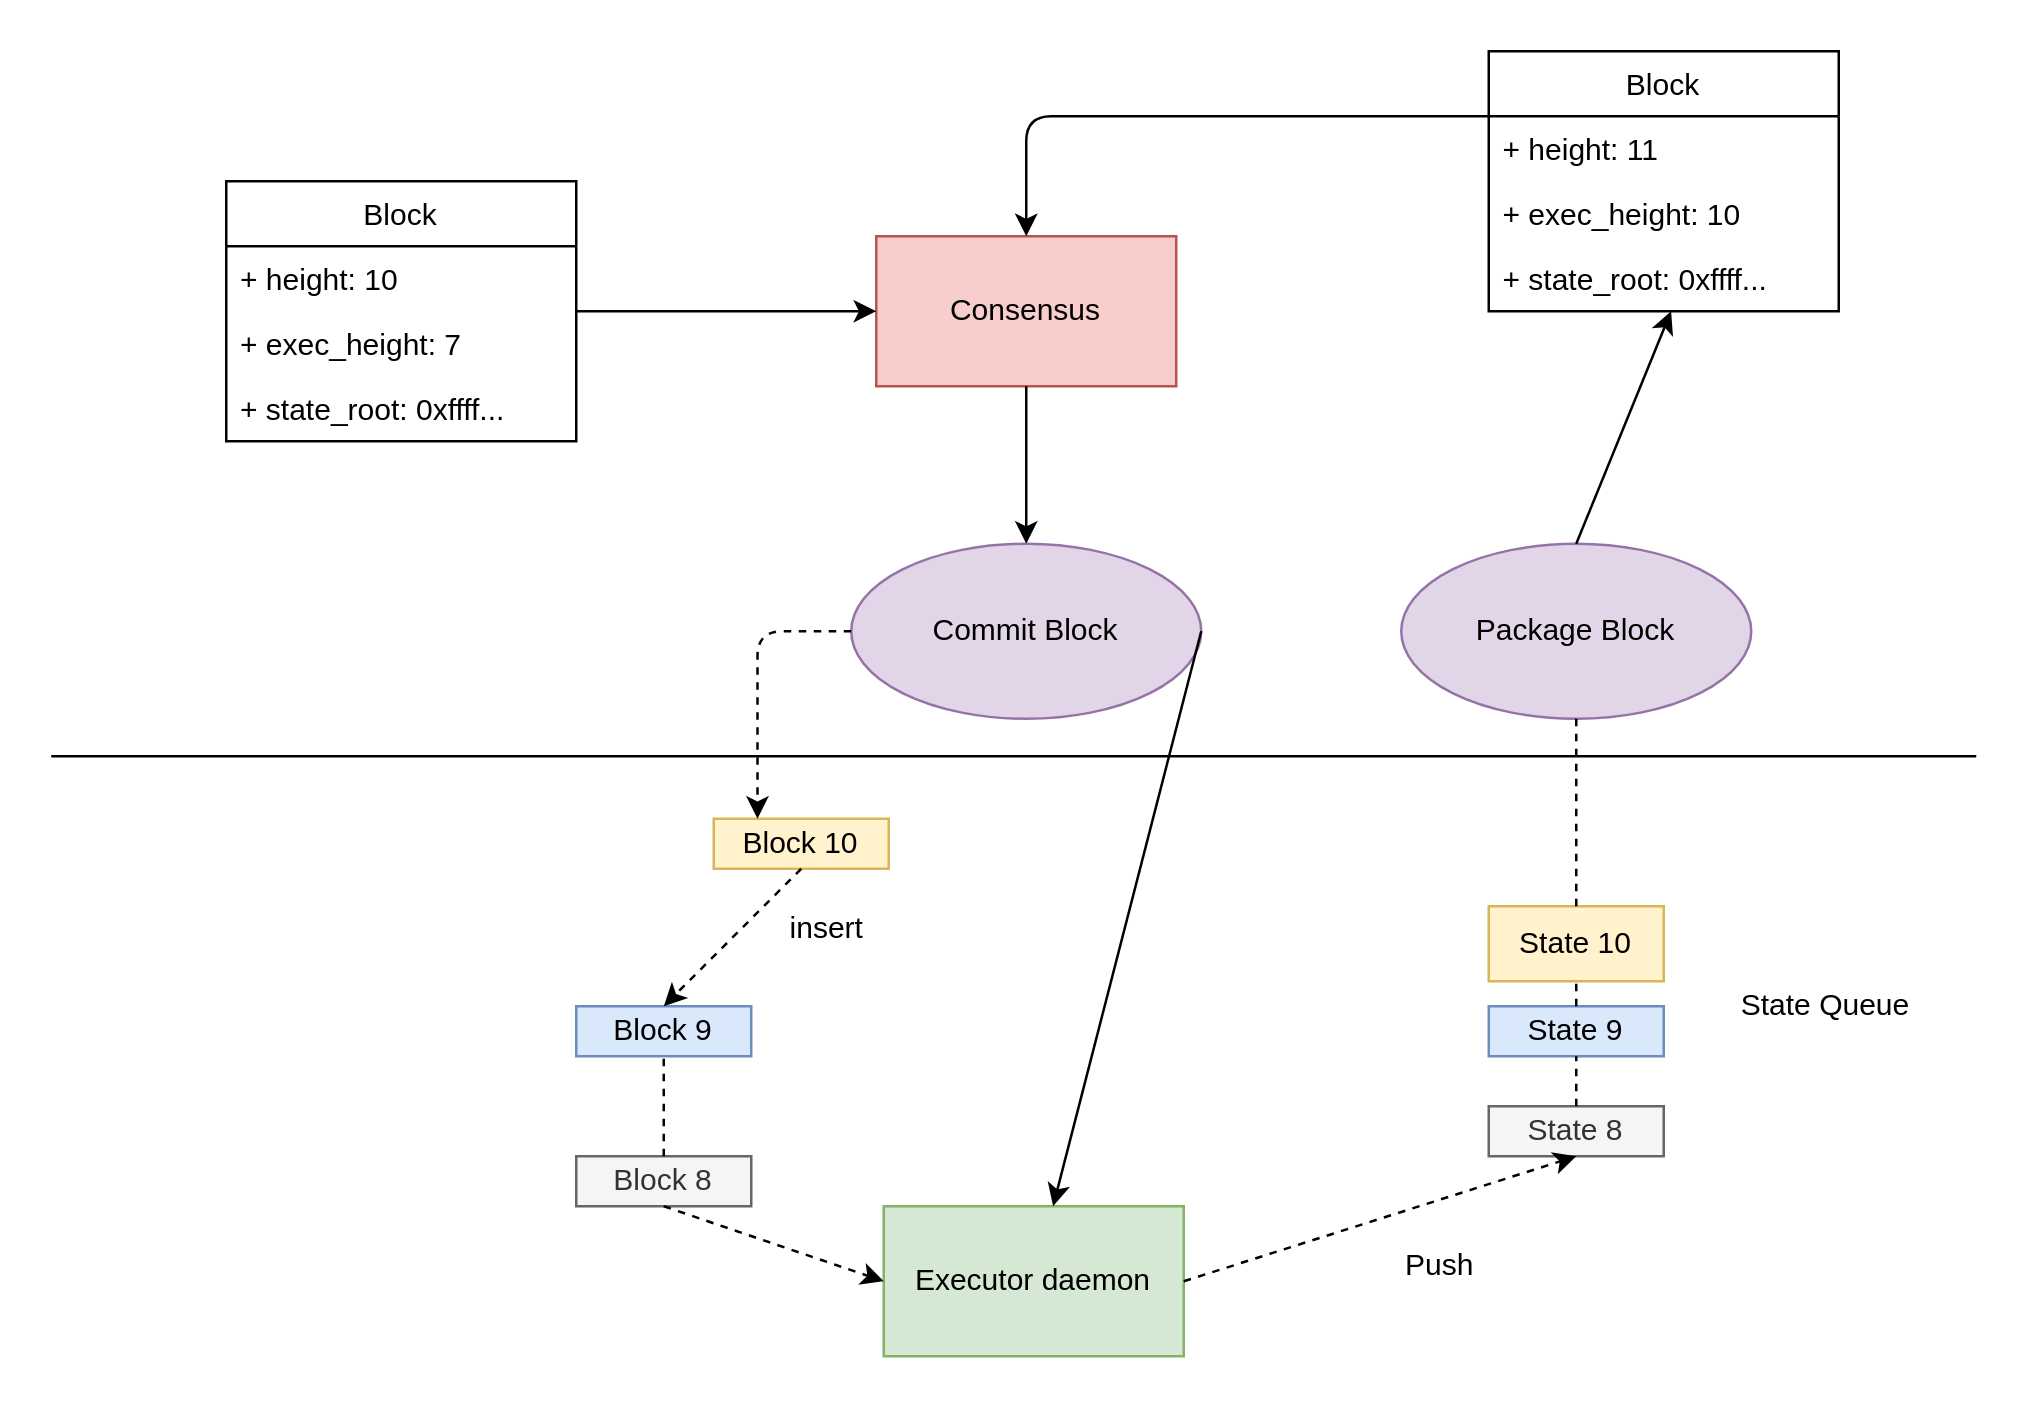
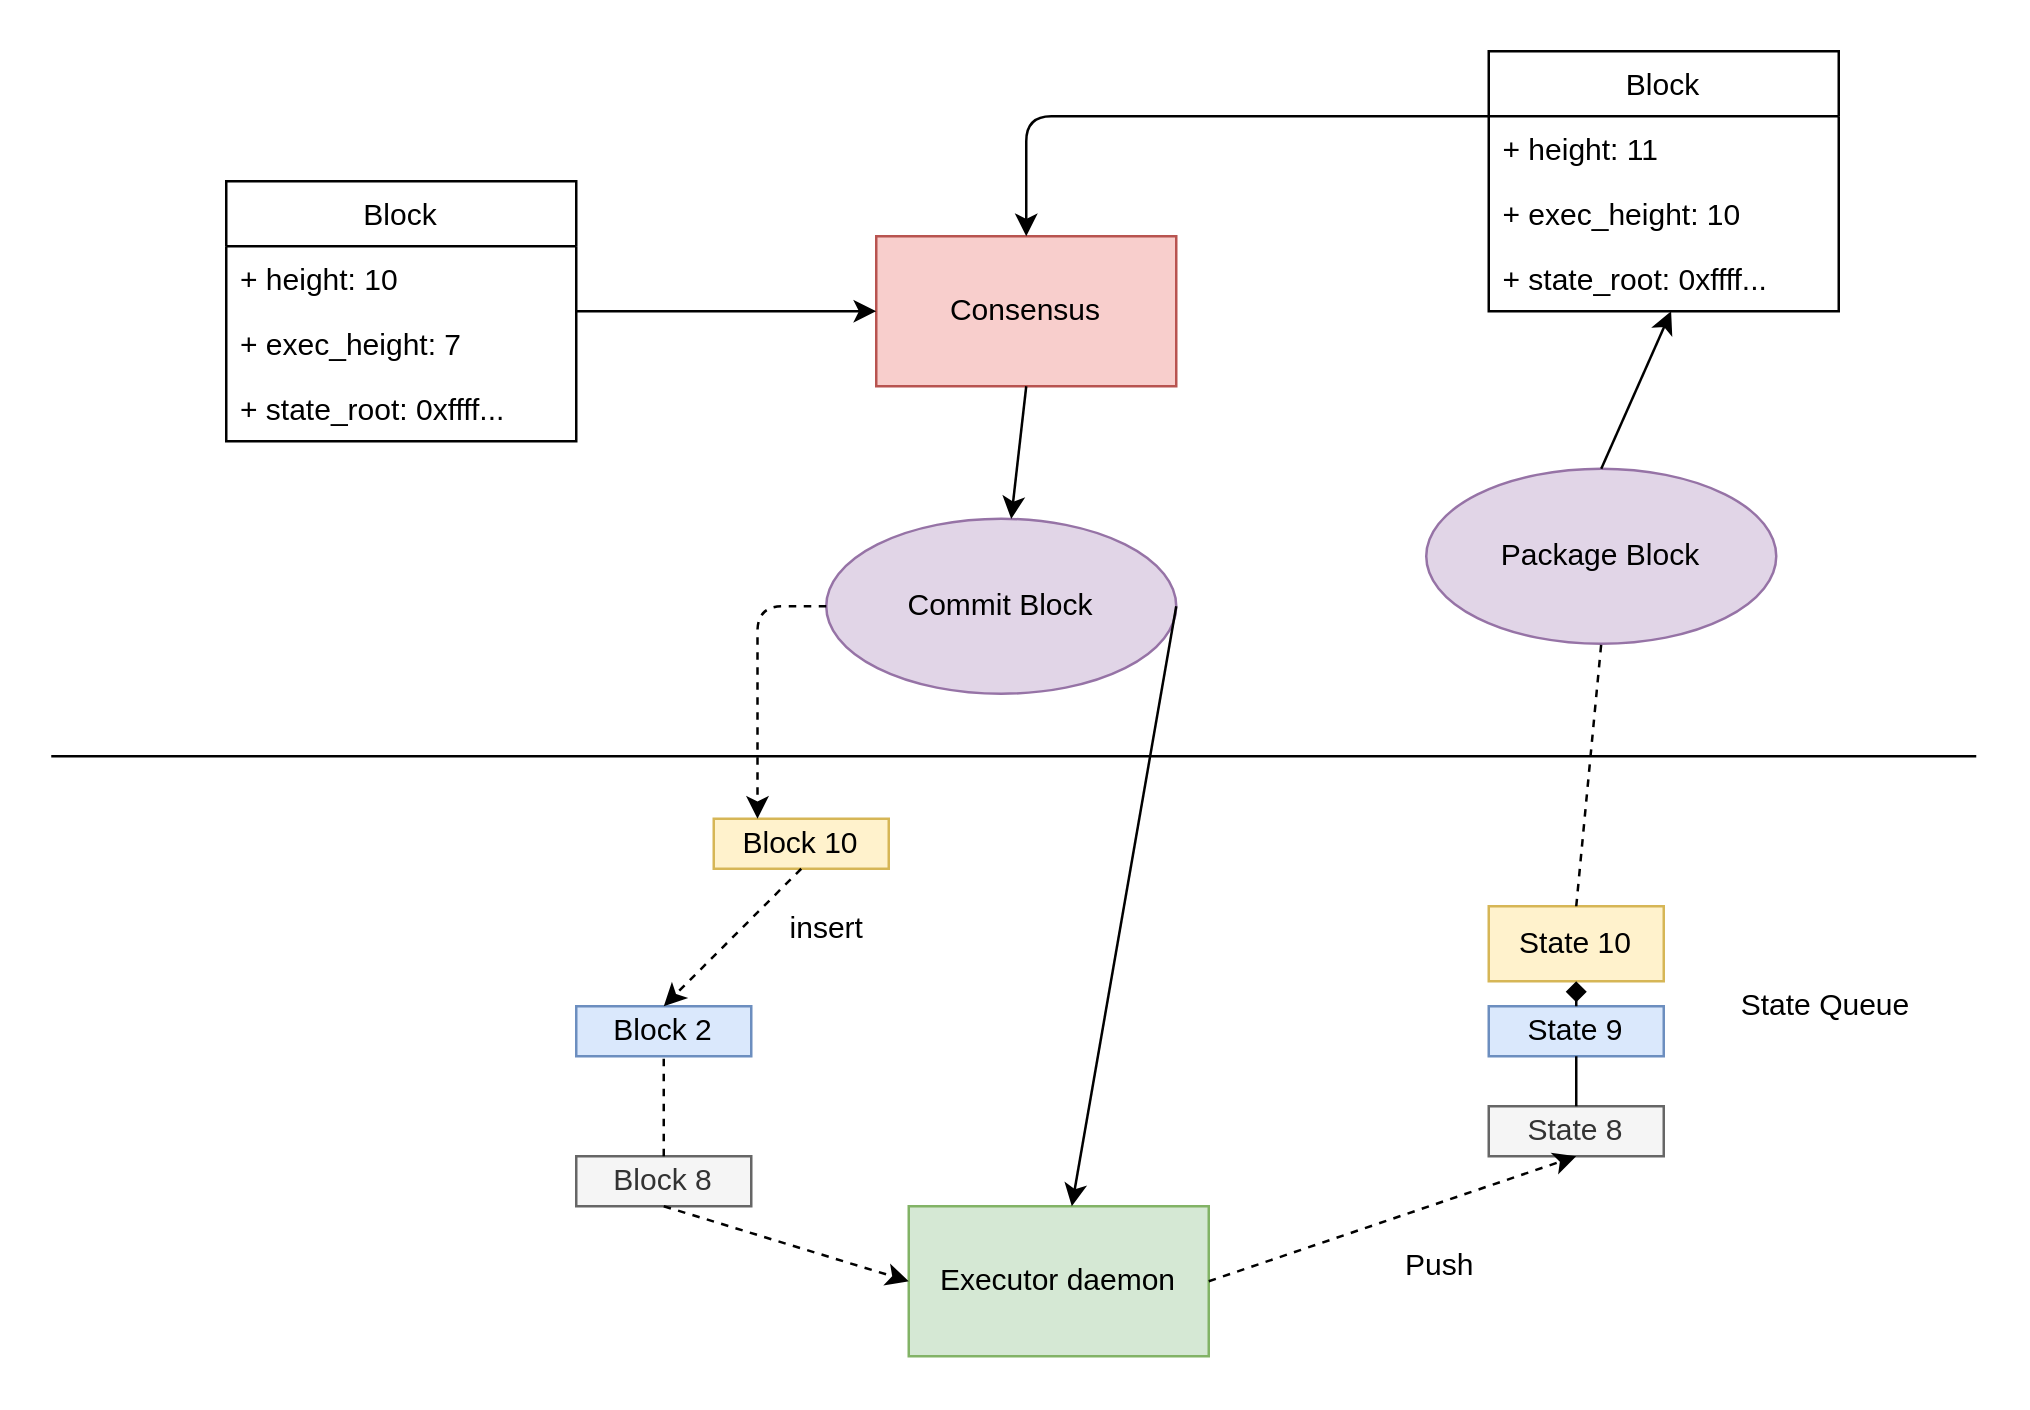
node "Commit Block": moved (1026, 631) -> (1001, 606)
node "Package Block": moved (1576, 631) -> (1601, 556)
edge "State 10" -- "State 9": arrowhead none -> diamond
node "Block 9": label "Block 9" -> "Block 2"
edge "State 9" -- "State 8": style dashed -> solid
node "Executor daemon": moved (1034, 1281) -> (1059, 1281)
